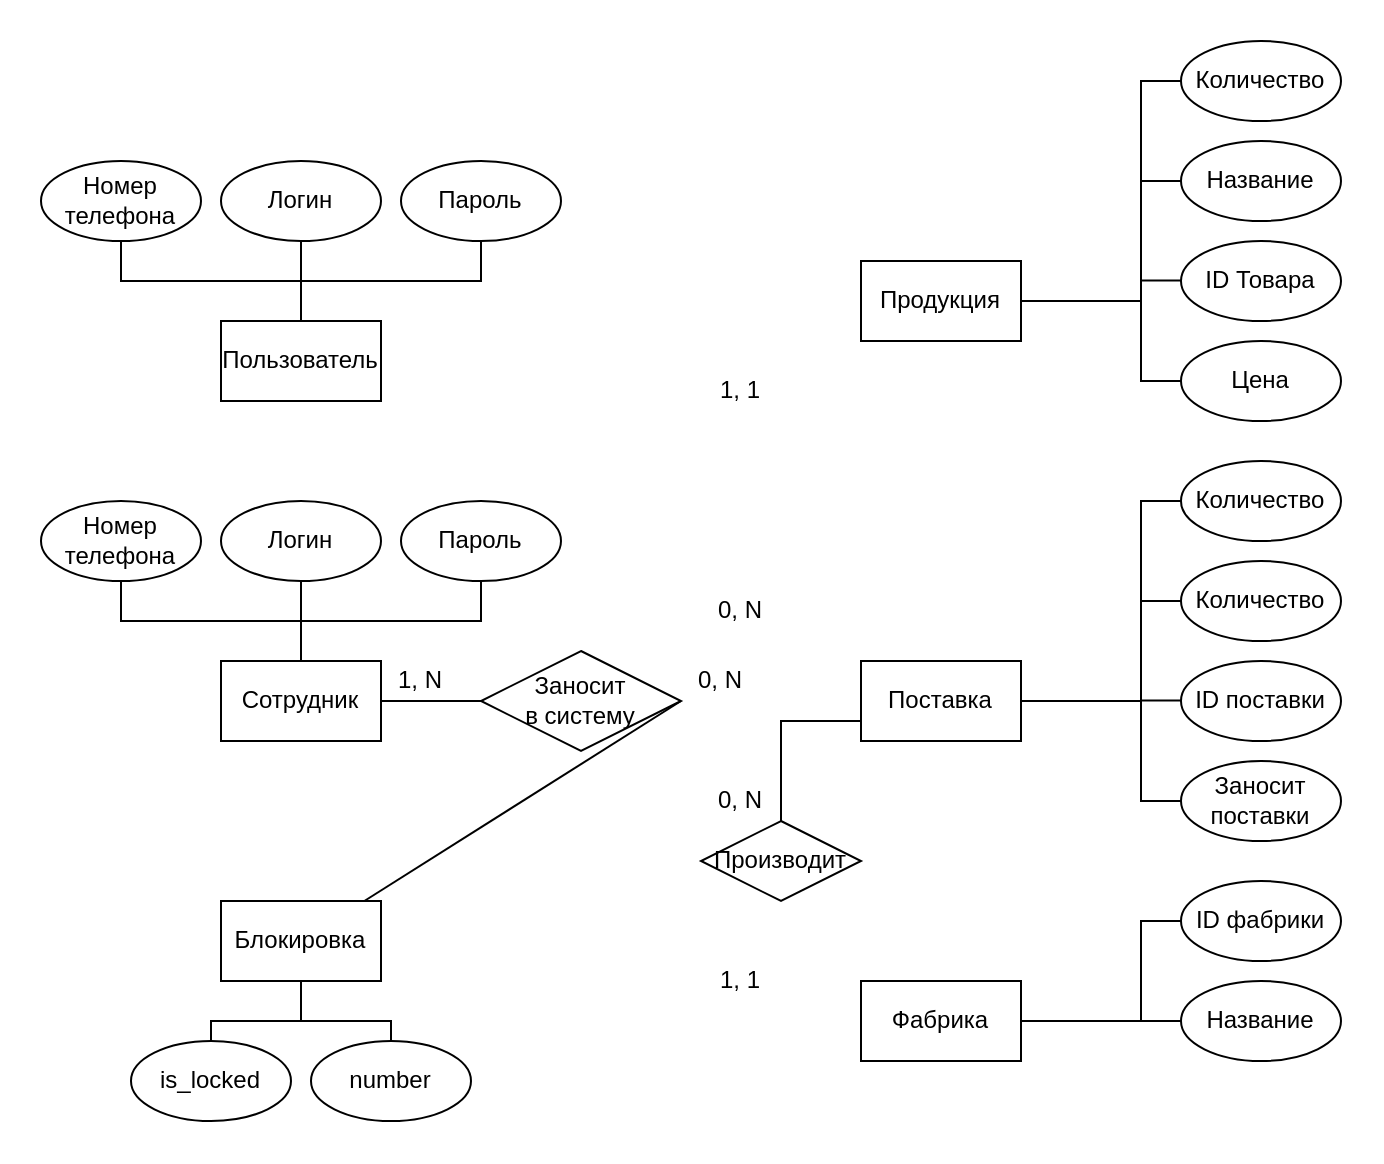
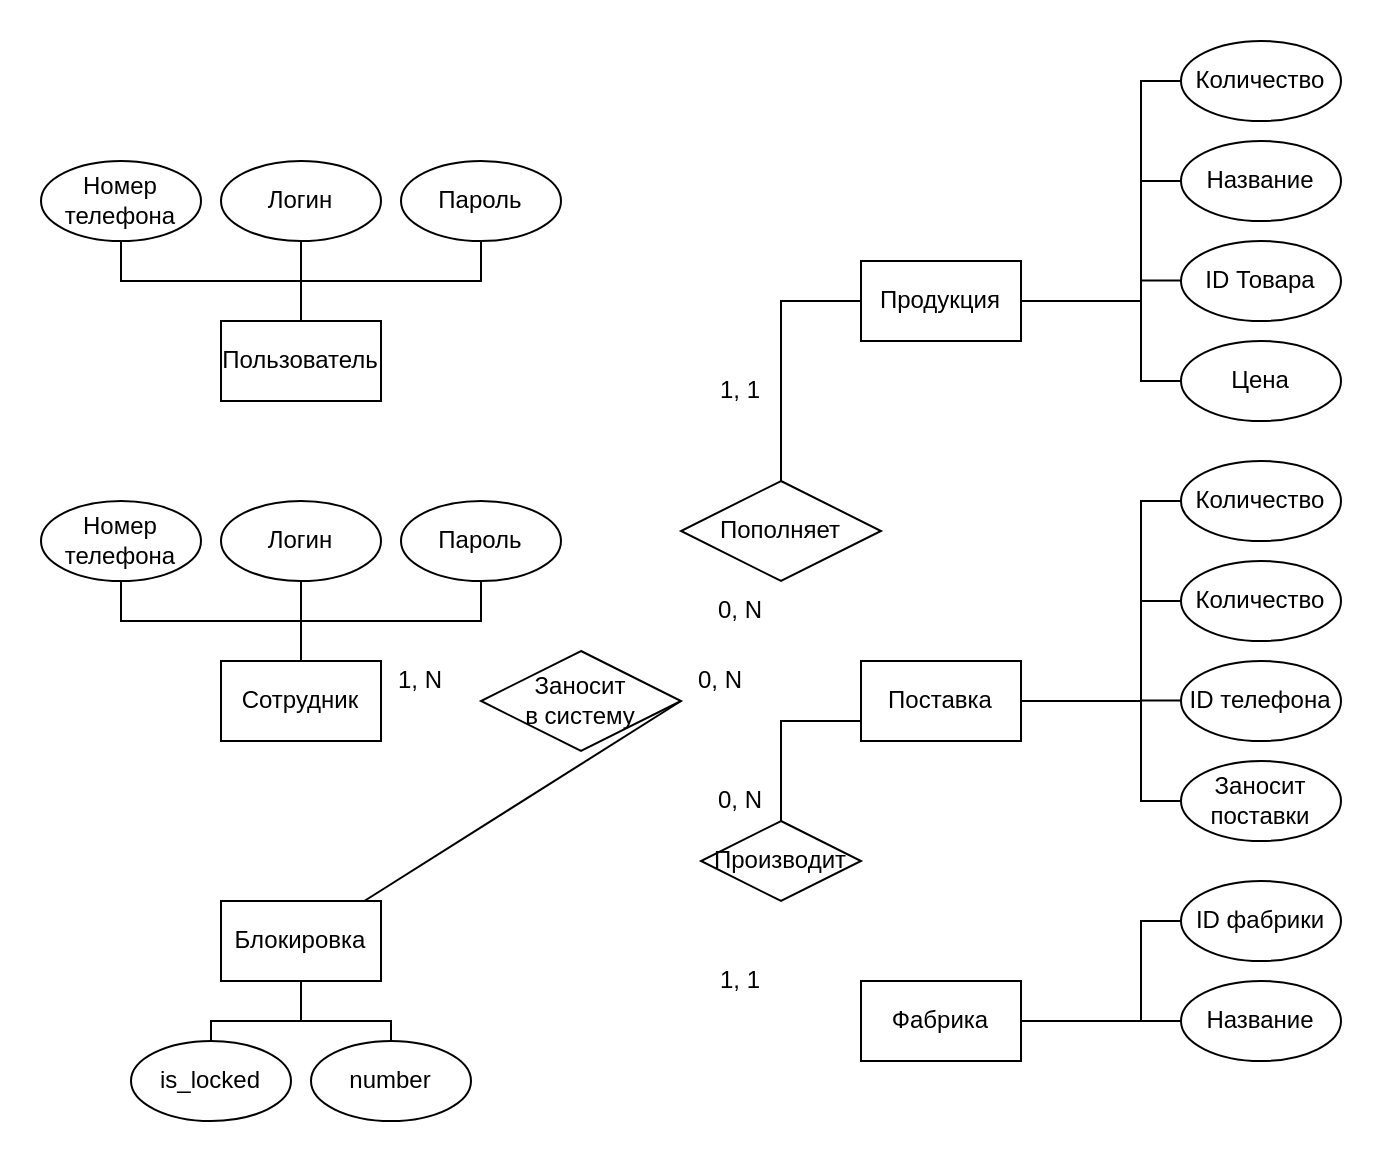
edge "Продукция" -- "Пополняет": added
node "Пополняет": added
edge "Сотрудник" -- "Заносит в систему": removed
node "ID поставки": label "ID поставки" -> "ID телефона"
